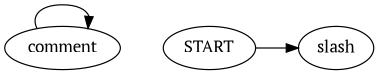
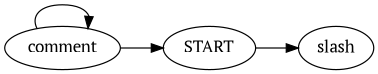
edge "comment" -> "START": added
